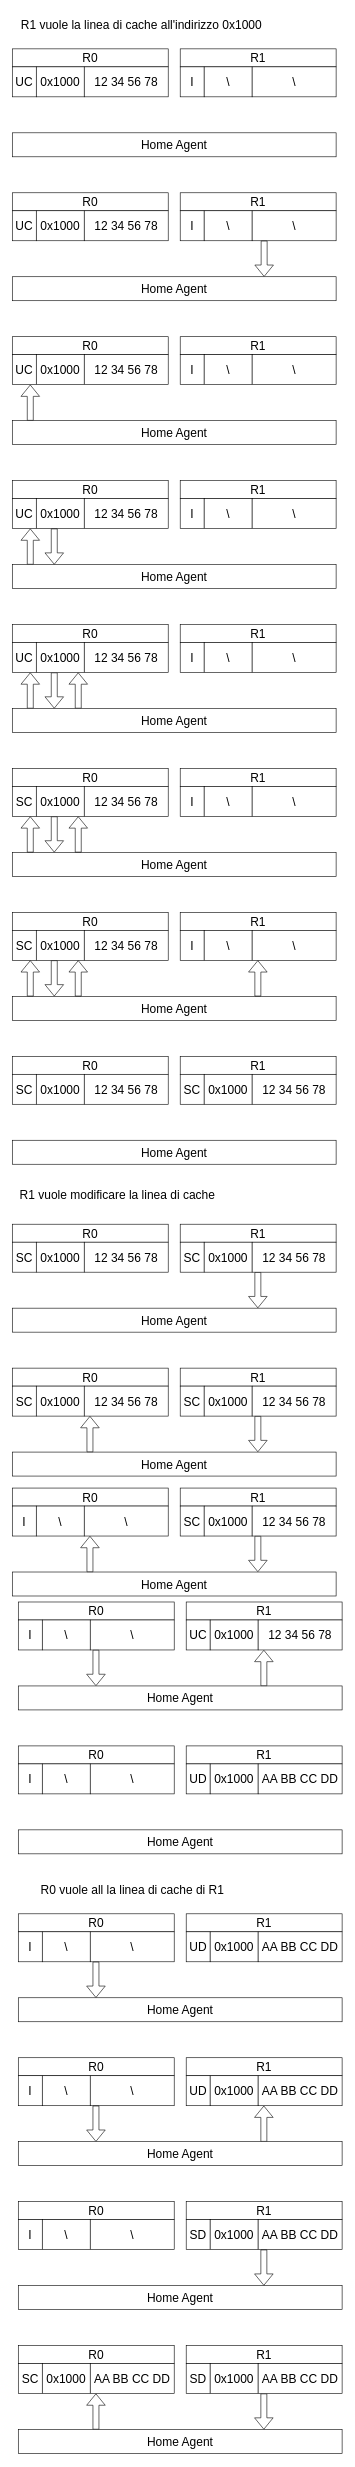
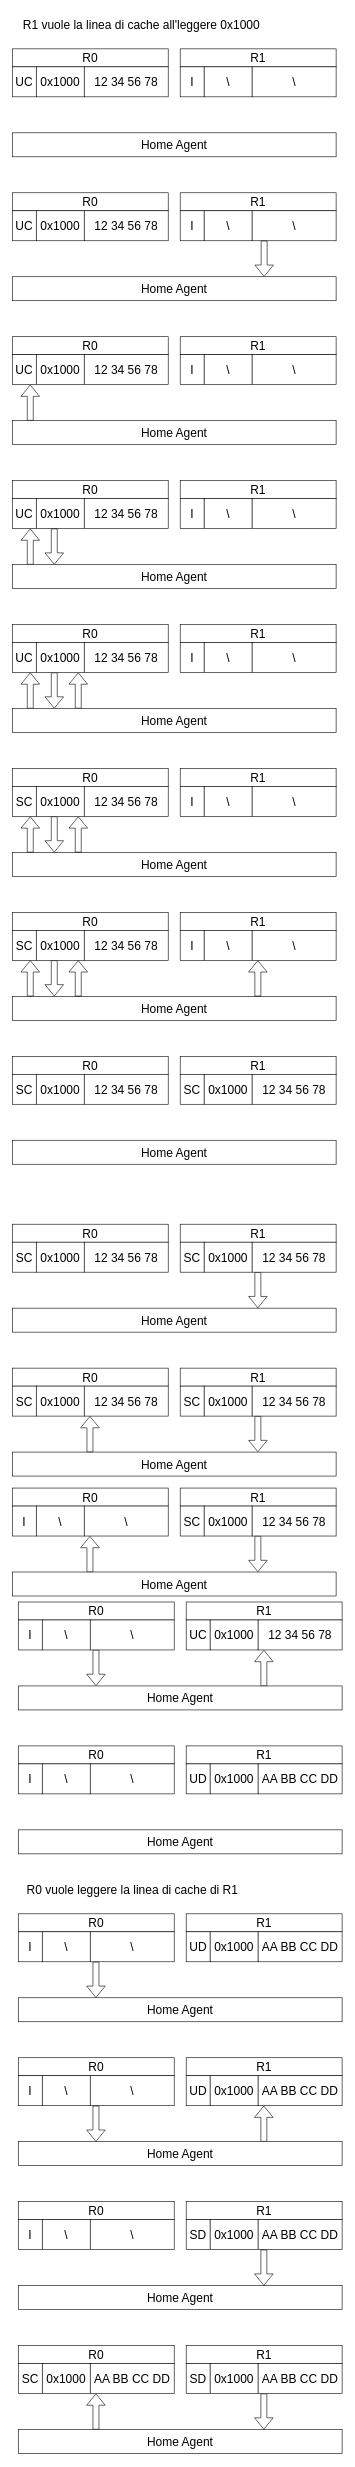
node "R1 vuole la linea di cache all'indirizzo 0x1000": label "R1 vuole la linea di cache all'indirizzo 0x1000" -> "R1 vuole la linea di cache all'leggere 0x1000"
node "R1 vuole modificare la linea di cache": removed
node "R0 vuole all la linea di cache di R1": label "R0 vuole all la linea di cache di R1" -> "R0 vuole leggere la linea di cache di R1"
